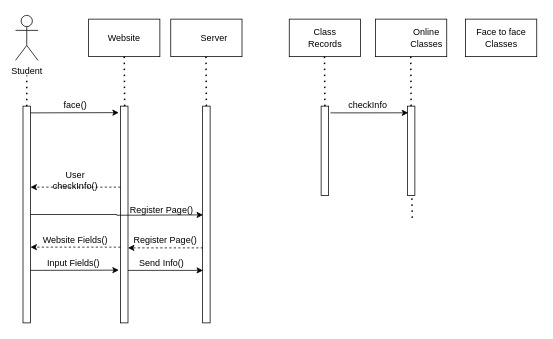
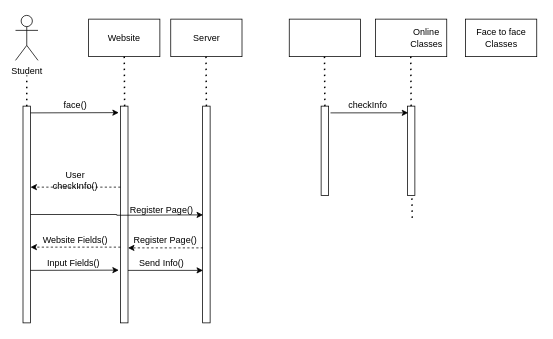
node "Server": moved (214, 38) -> (206, 38)
node "Class Records": removed
